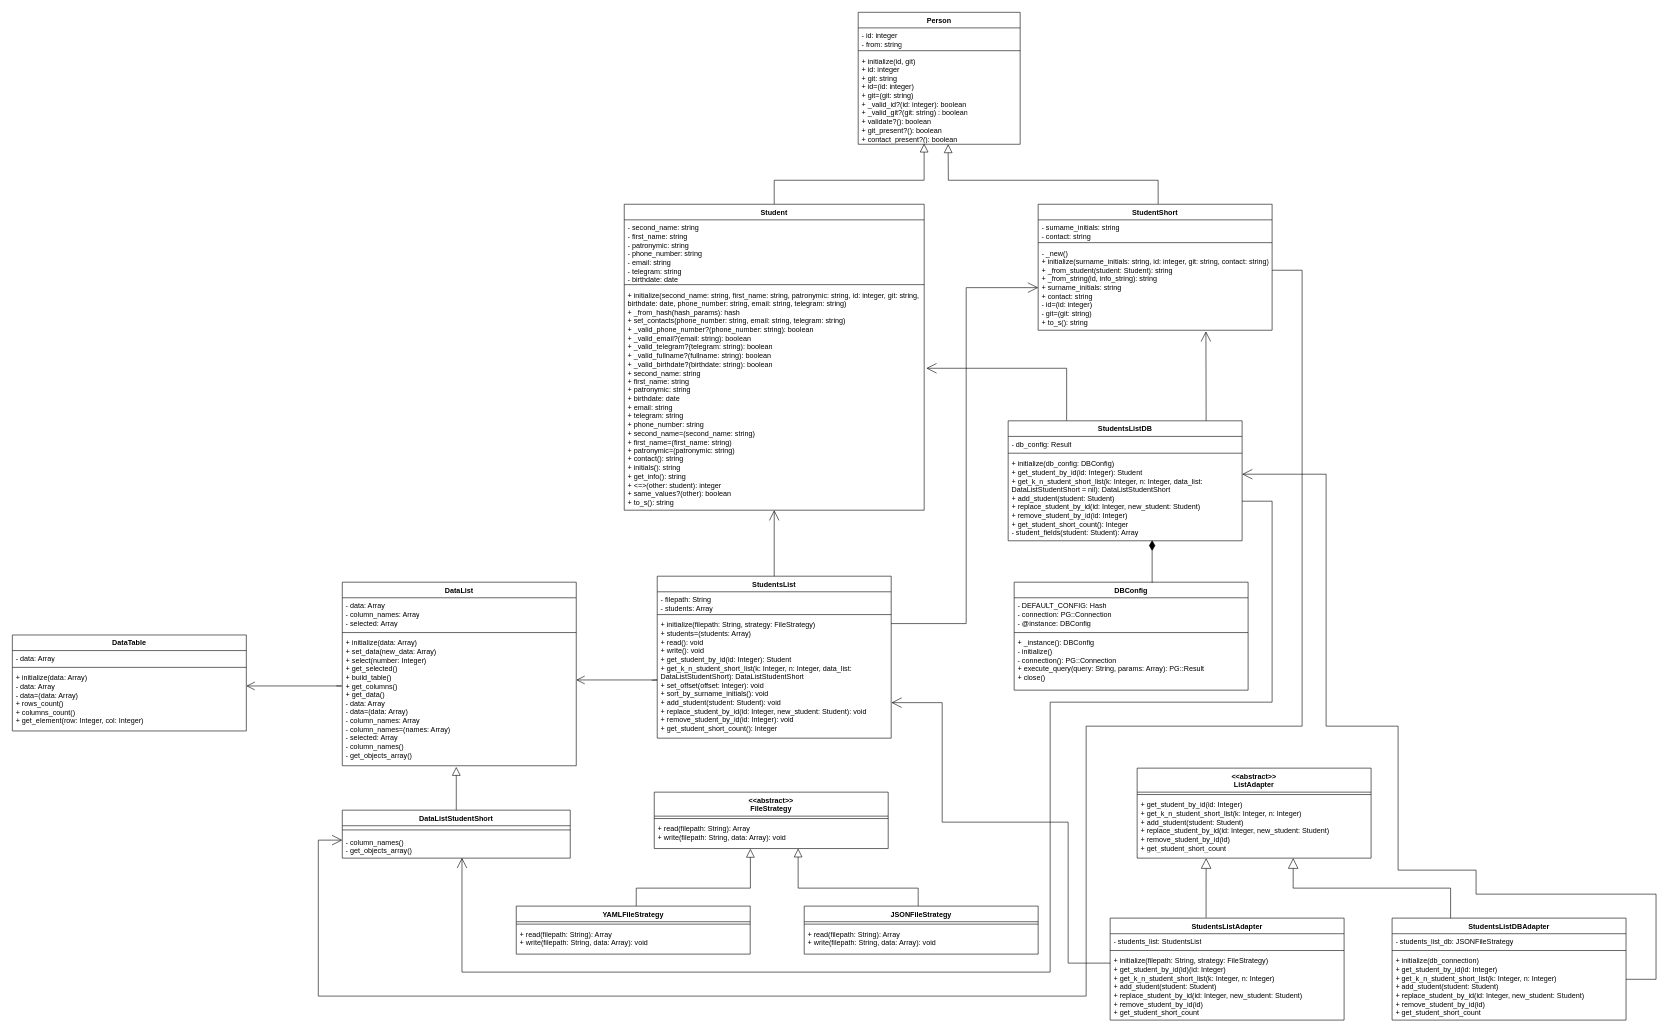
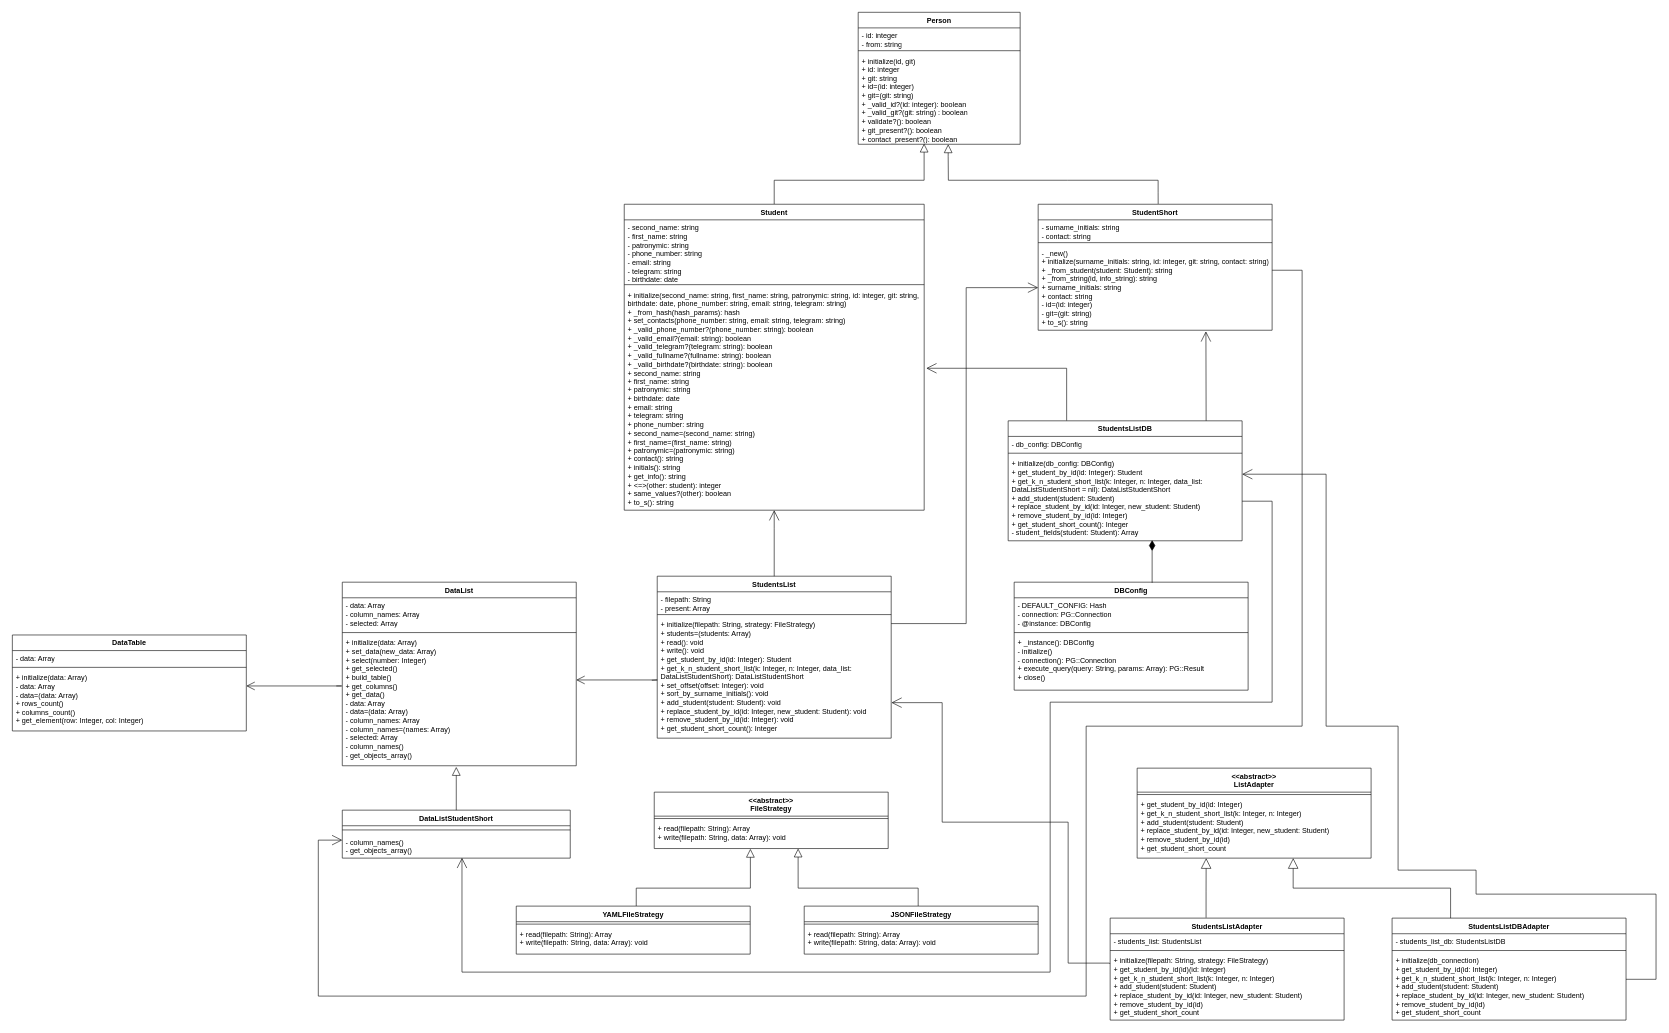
node "- db_config: Result": label "- db_config: Result" -> "- db_config: DBConfig"
node "- filepath: String - students: Array": label "- filepath: String - students: Array" -> "- filepath: String - present: Array"
node "- students_list_db: JSONFileStrategy": label "- students_list_db: JSONFileStrategy" -> "- students_list_db: StudentsListDB"
